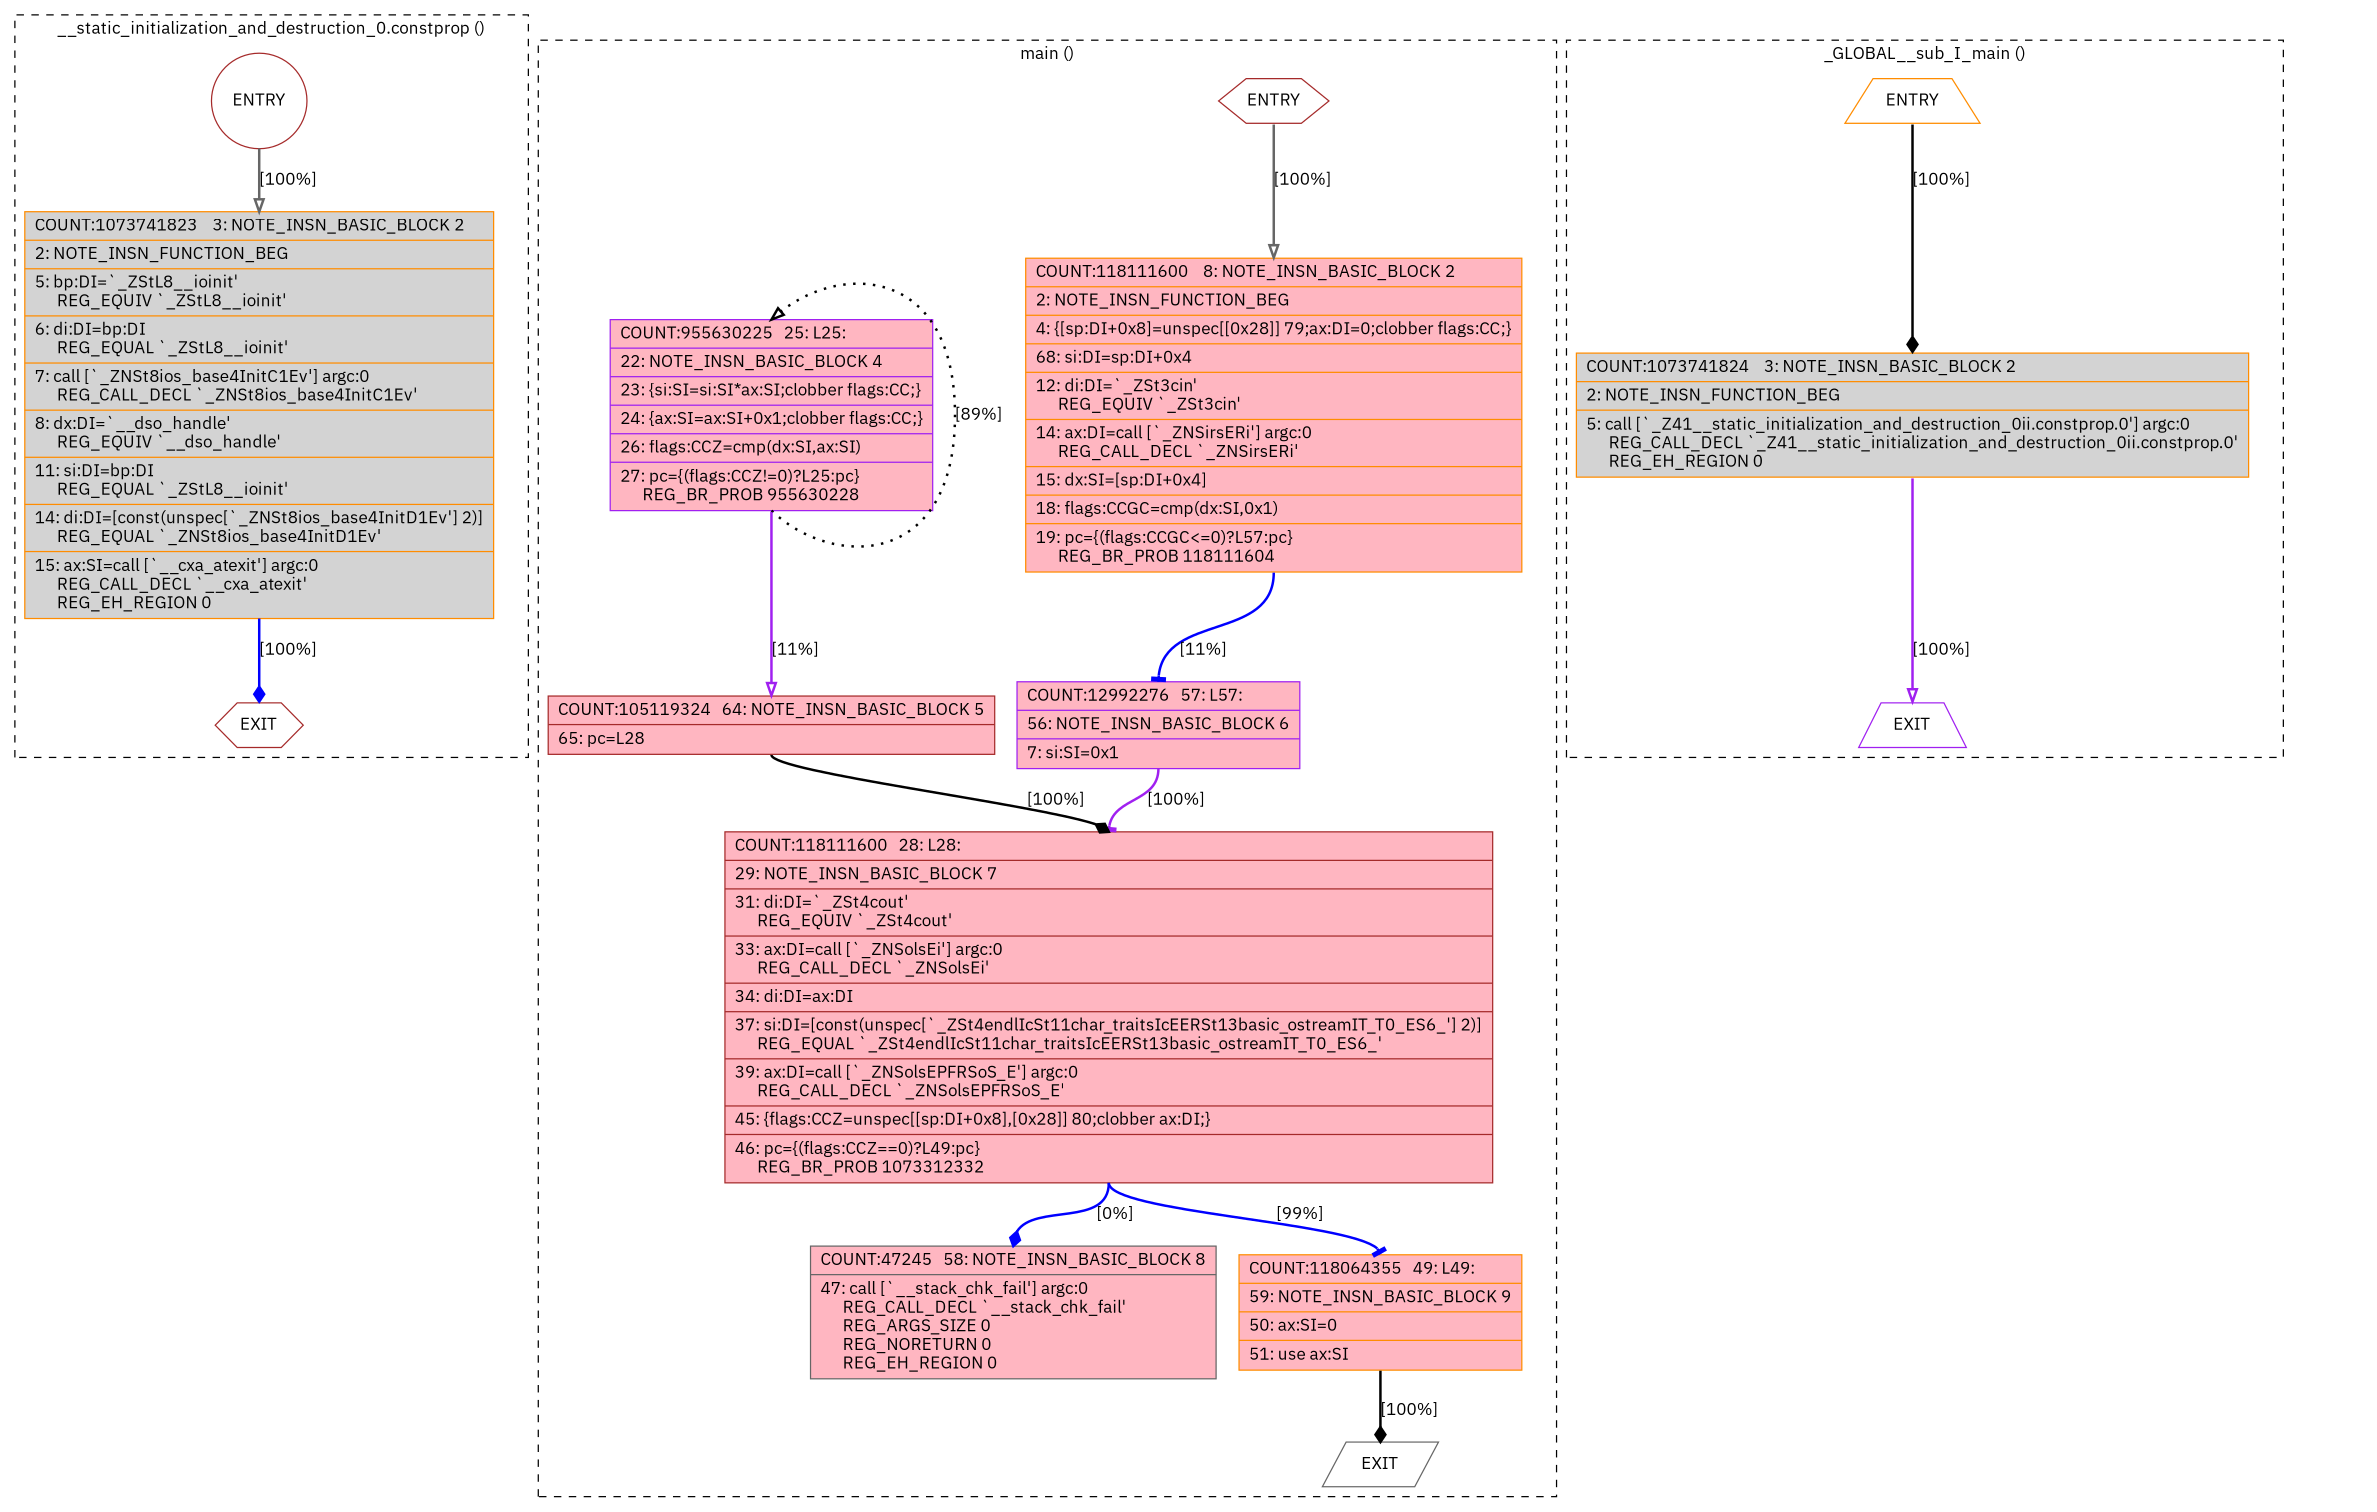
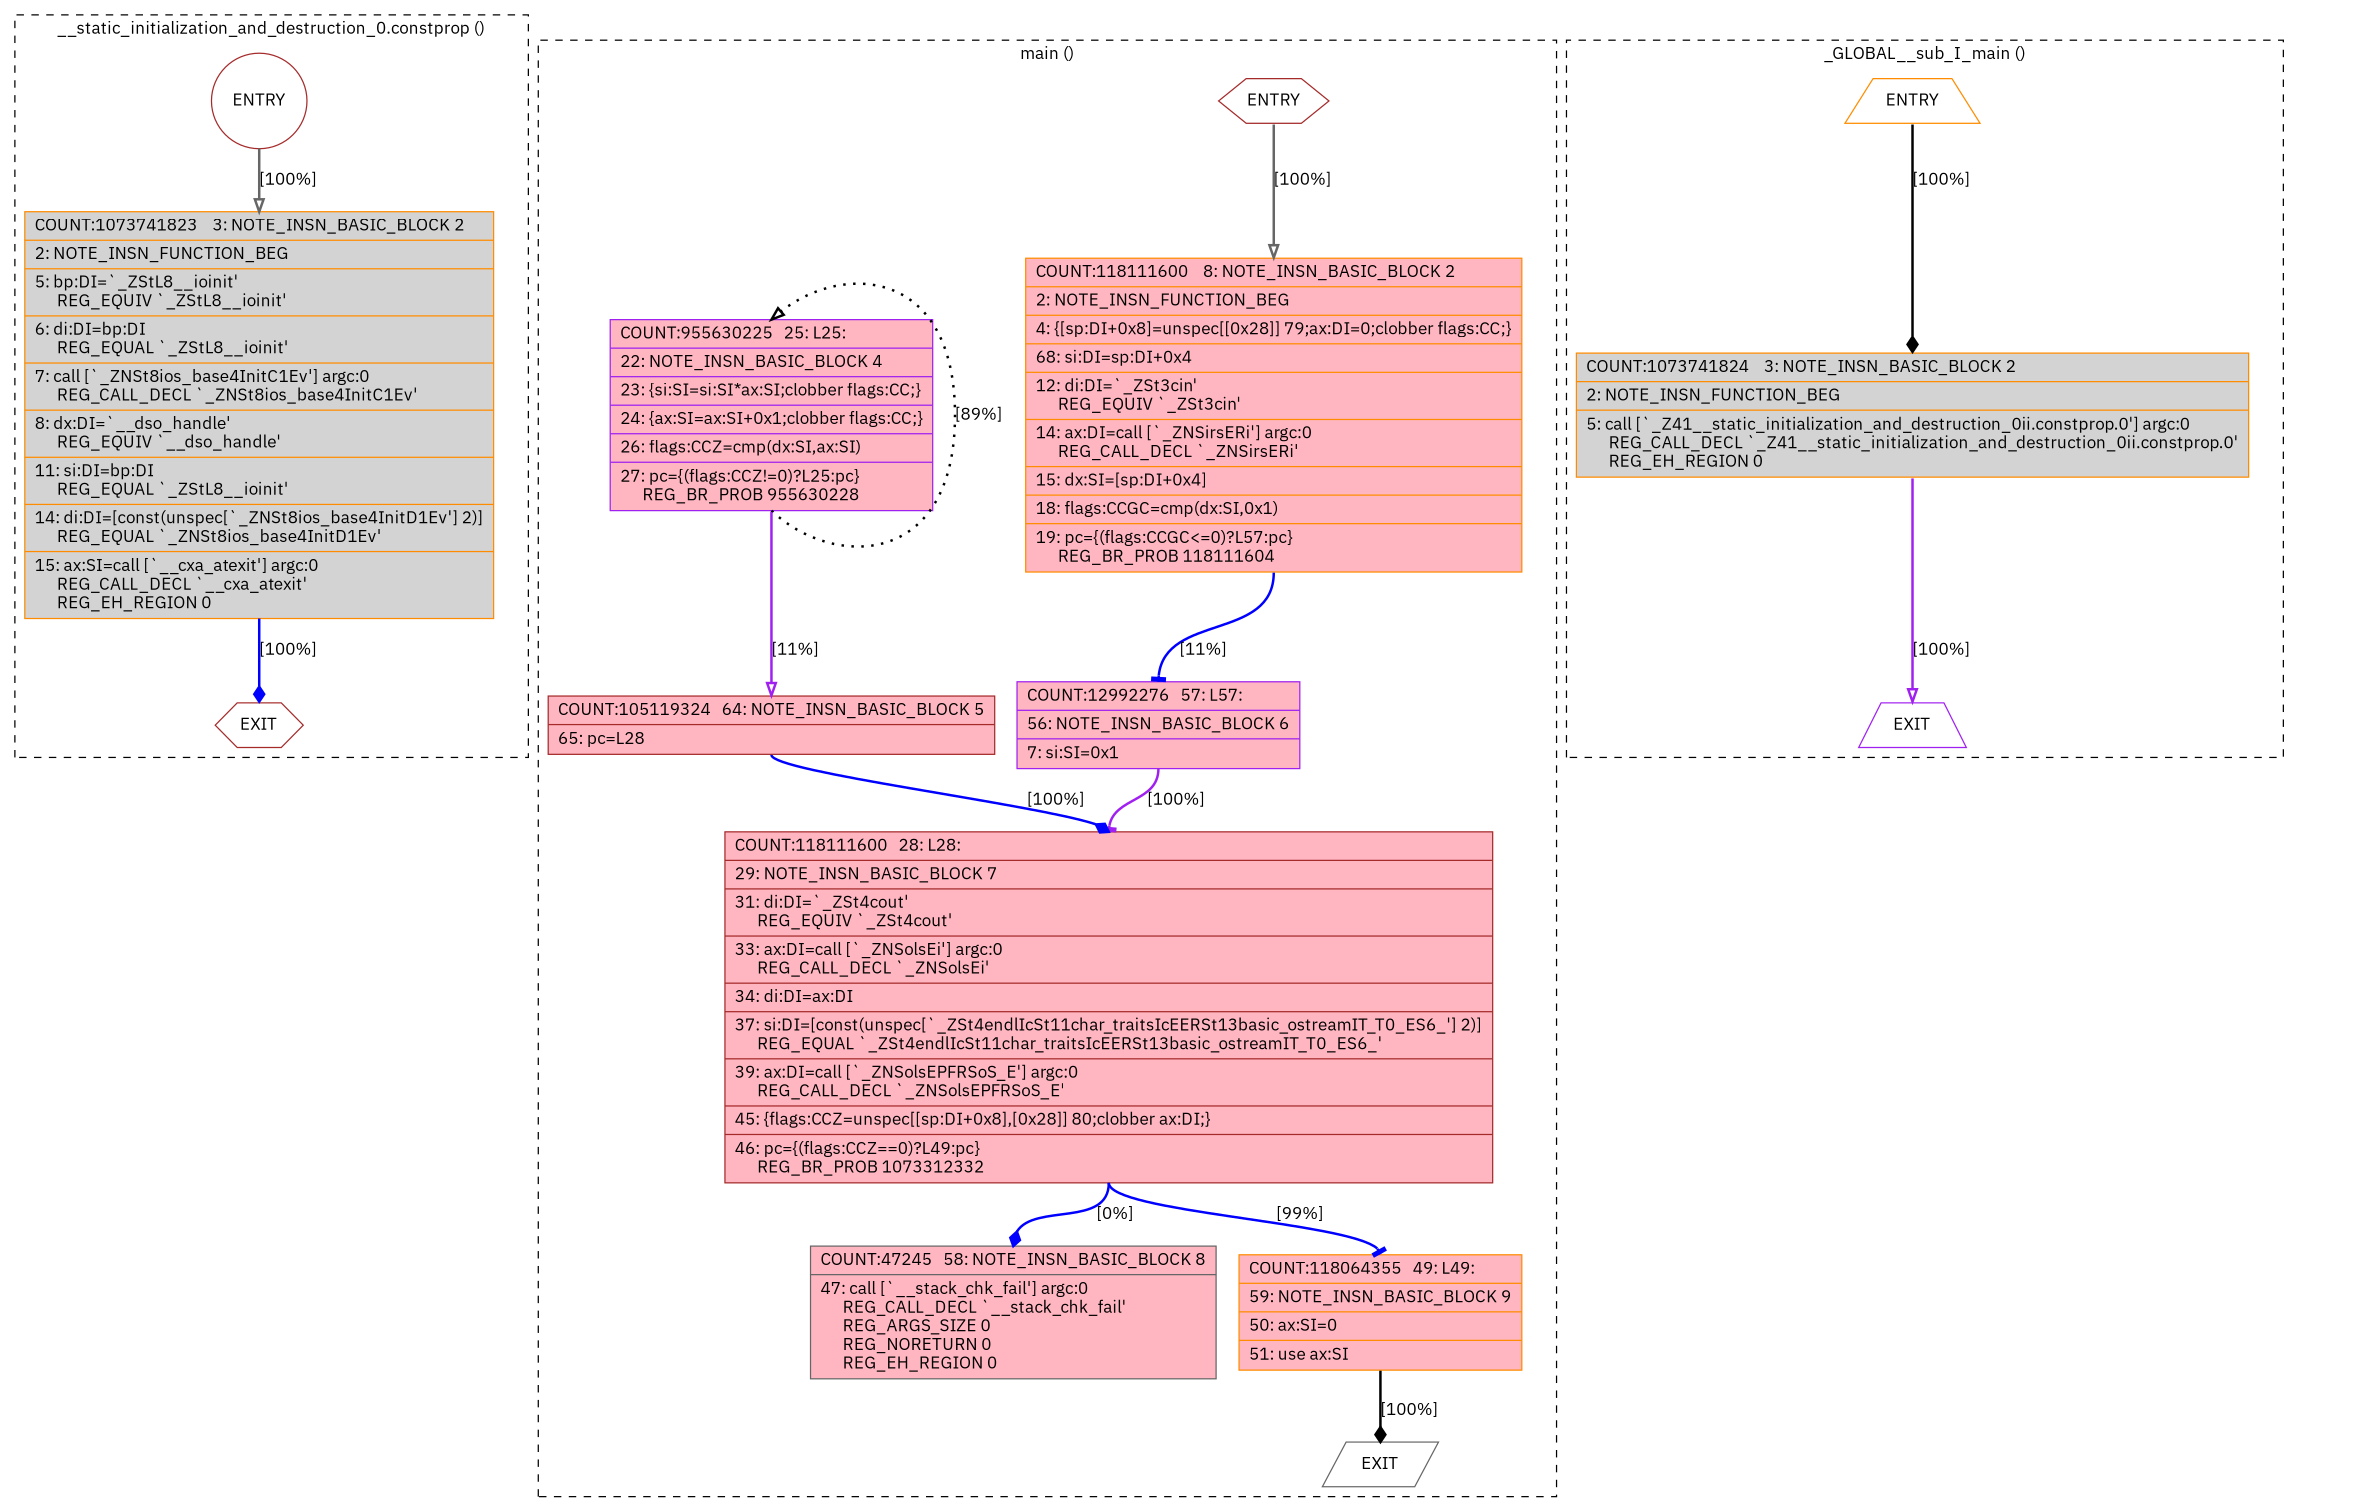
edge "COUNT:105119324   64: NOTE_INSN_BASIC_BLOCK 5" -> "COUNT:118111600   28: L28:": color black -> blue
